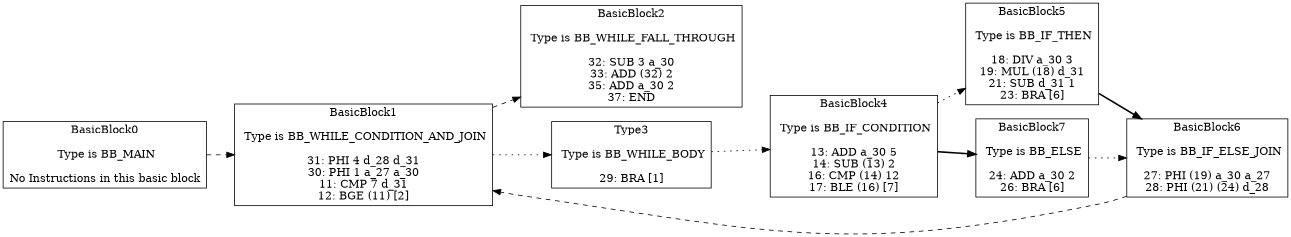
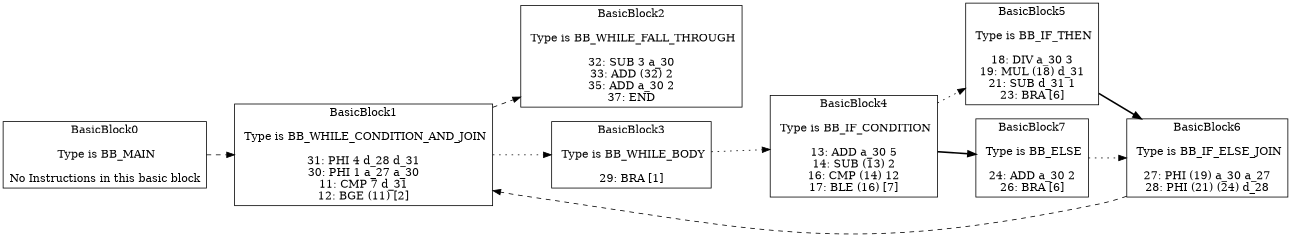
node "Type3 Type is BB_WHILE_BODY 29: BRA [1]": label "Type3 Type is BB_WHILE_BODY 29: BRA [1]" -> "BasicBlock3 Type is BB_WHILE_BODY 29: BRA [1]"
